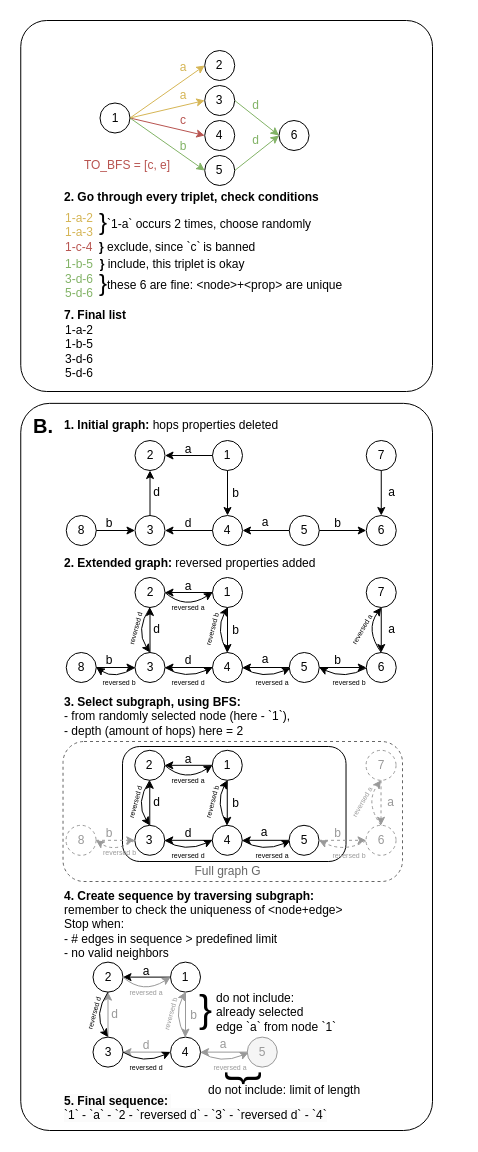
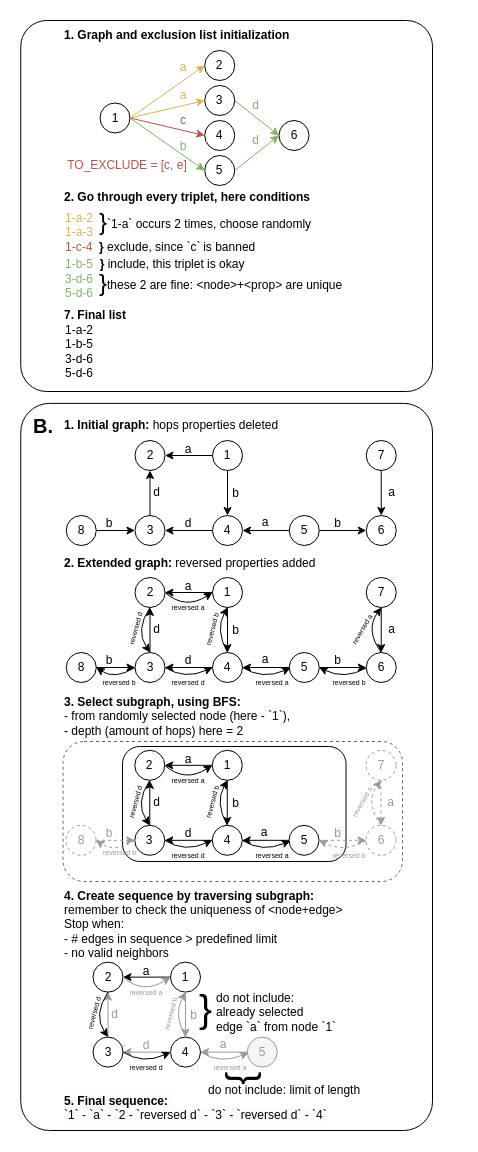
node "1. Graph and exclusion list initialization": added
node "TO_BFS = [c, e]": label "TO_BFS = [c, e]" -> "TO_EXCLUDE = [c, e]"
node "2. Go through every triplet, check conditions": label "2. Go through every triplet, check conditions" -> "2. Go through every triplet, here conditions"
node "these 6 are fine: <node>+<prop> are unique": label "these 6 are fine: <node>+<prop> are unique" -> "these 2 are fine: <node>+<prop> are unique"
node "Full graph G": removed
